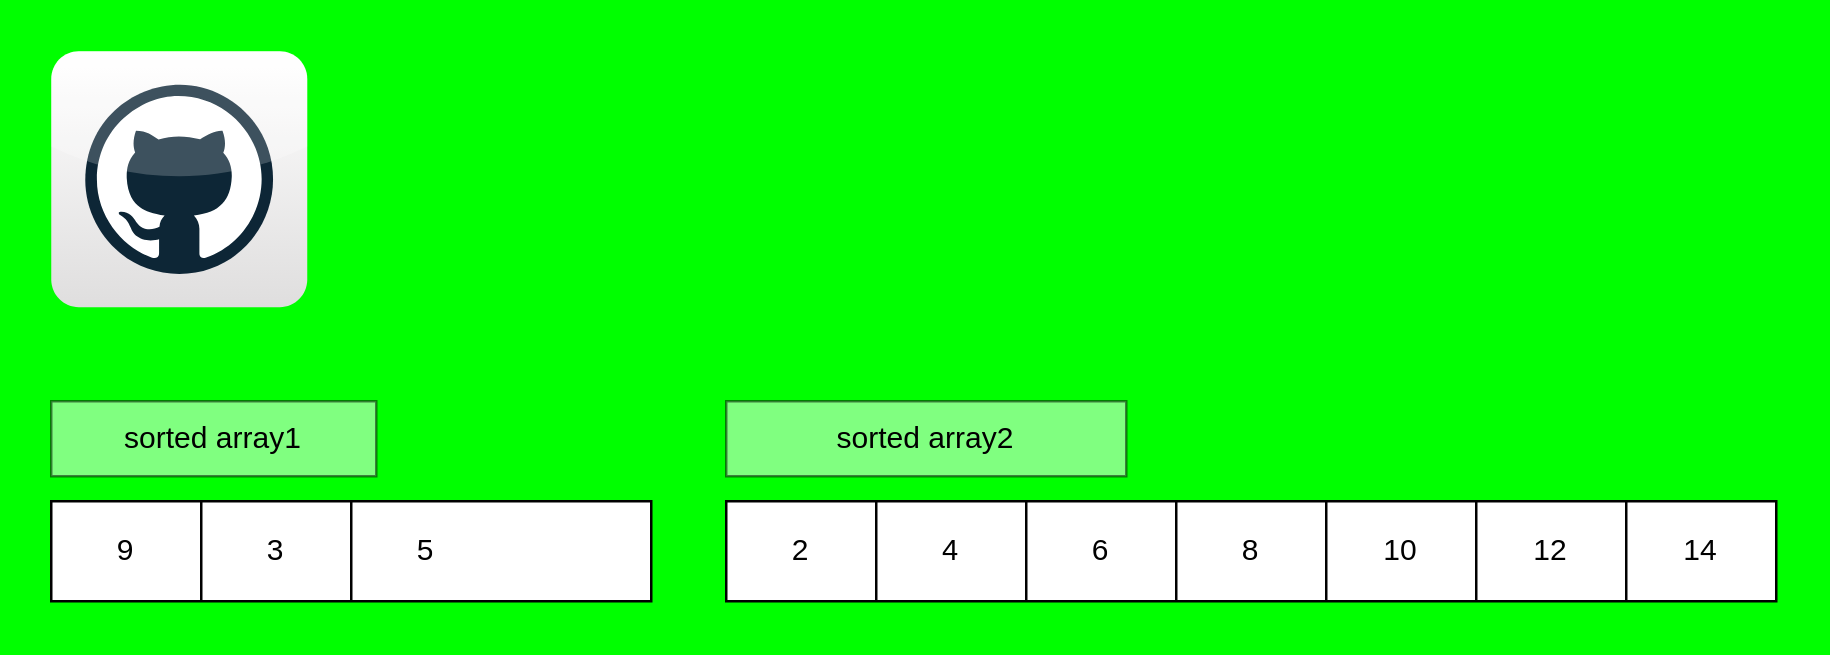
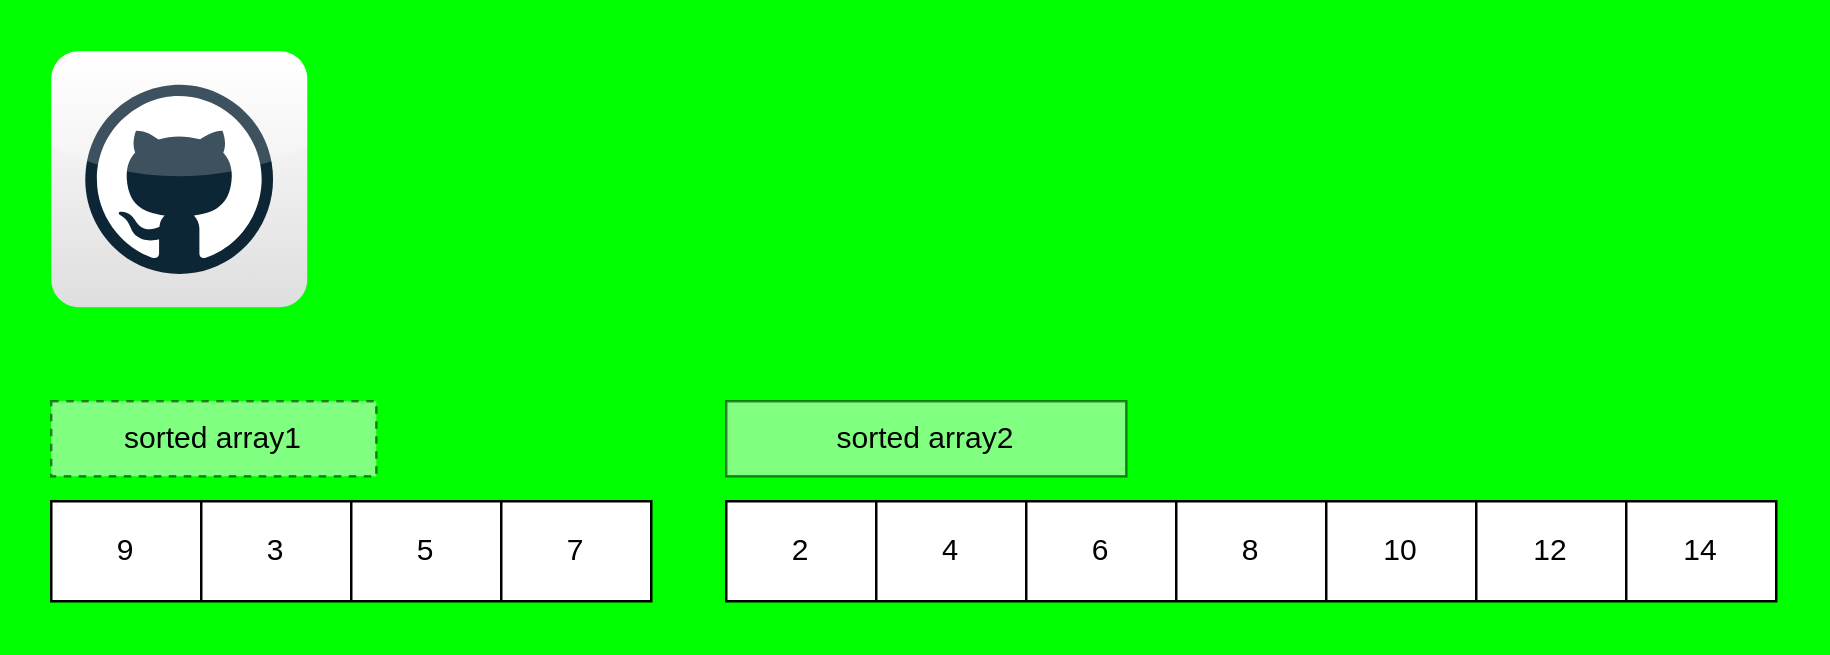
node "sorted array1": style solid -> dashed
node "7": added
